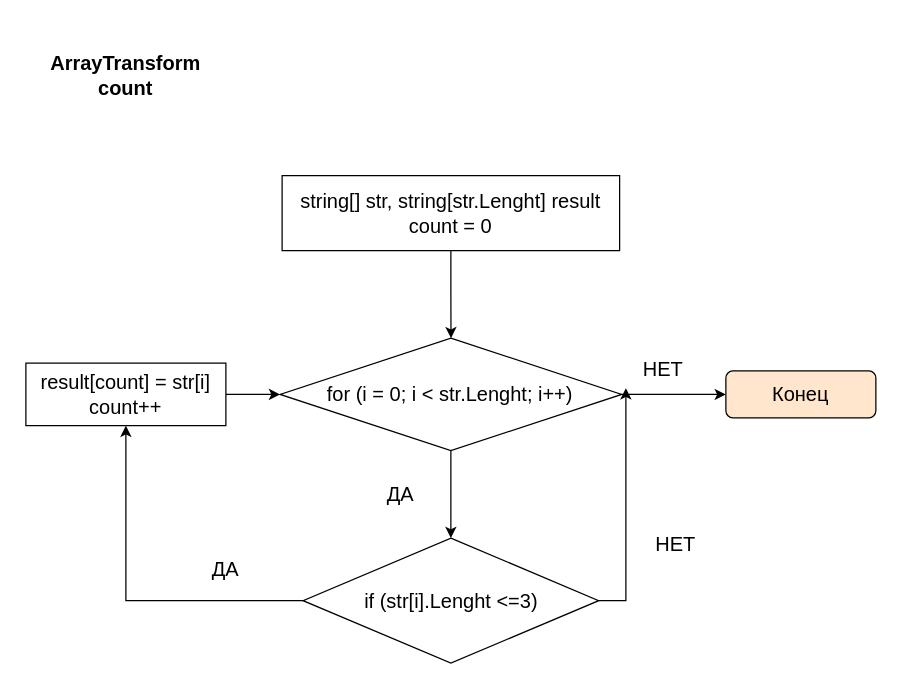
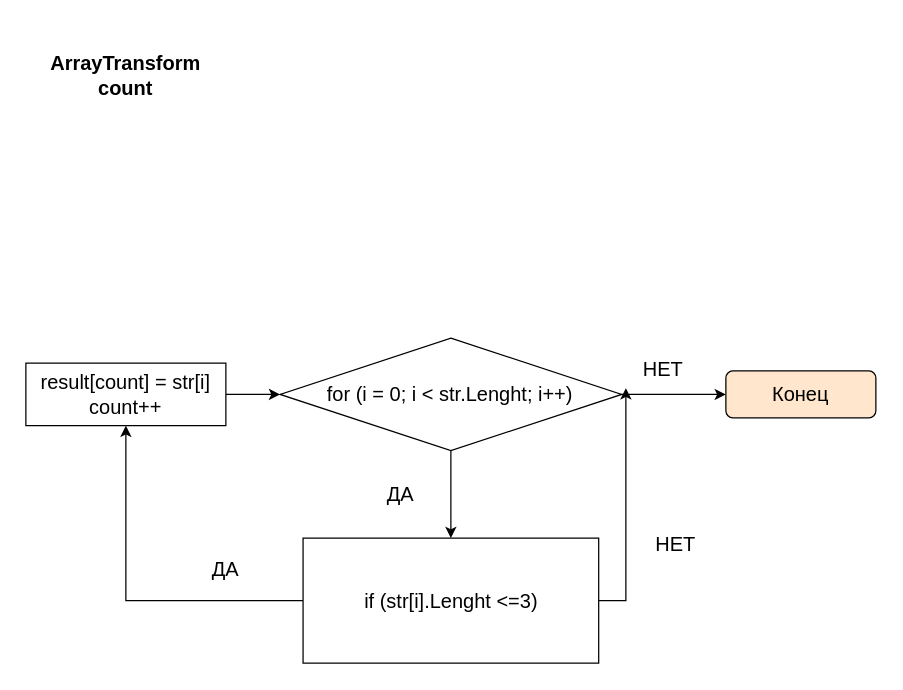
node "string[] str, string[str.Lenght] result count = 0": removed
edge "string[] str, string[str.Lenght] result count = 0" -> "for (i = 0; i < str.Lenght; i++)": removed
node "if (str[i].Lenght <=3)": shape diamond -> rectangle
